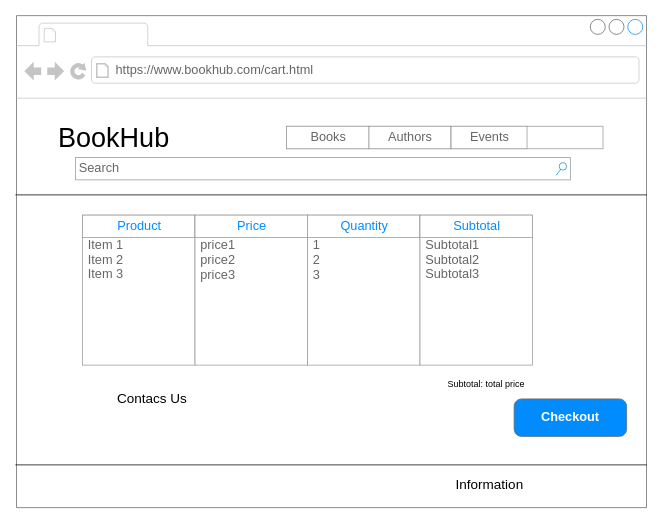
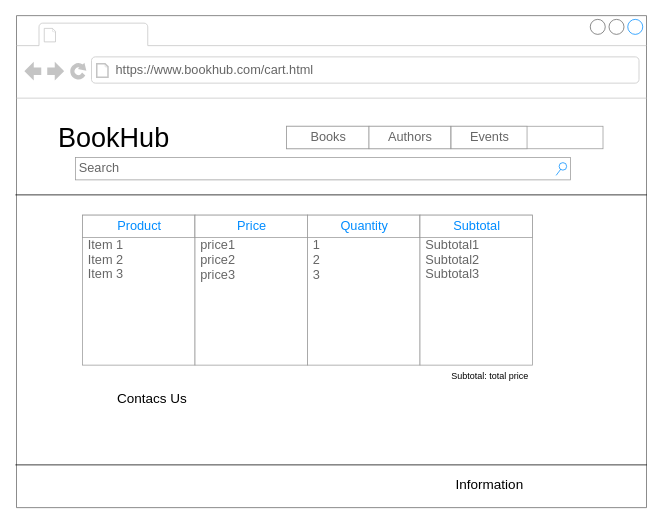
node "Subtotal: total price": moved (486, 384) -> (490, 376)
node "Checkout": removed
